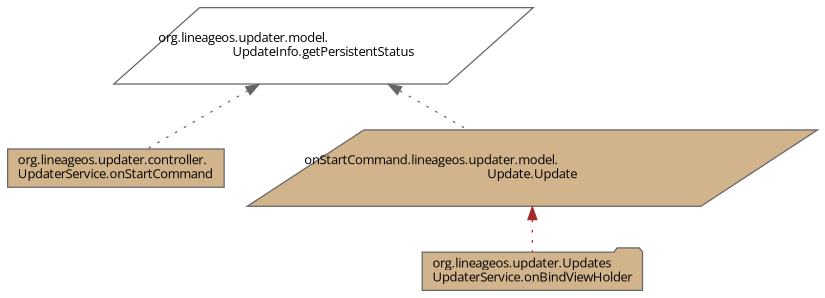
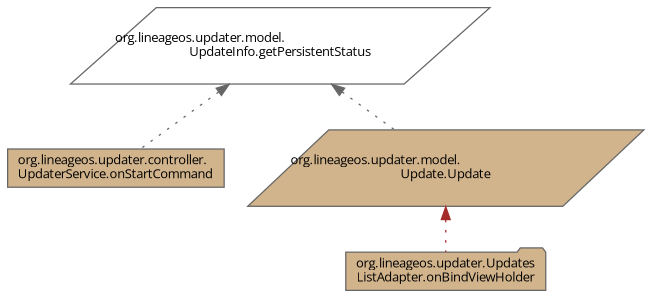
node "onStartCommand.lineageos.updater.model. Update.Update": label "onStartCommand.lineageos.updater.model. Update.Update" -> "org.lineageos.updater.model. Update.Update"
node "org.lineageos.updater.Updates UpdaterService.onBindViewHolder": label "org.lineageos.updater.Updates UpdaterService.onBindViewHolder" -> "org.lineageos.updater.Updates ListAdapter.onBindViewHolder"
